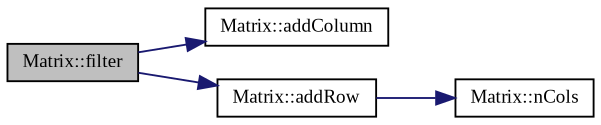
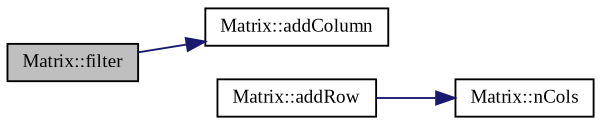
edge "Matrix::filter" -> "Matrix::addRow": removed
